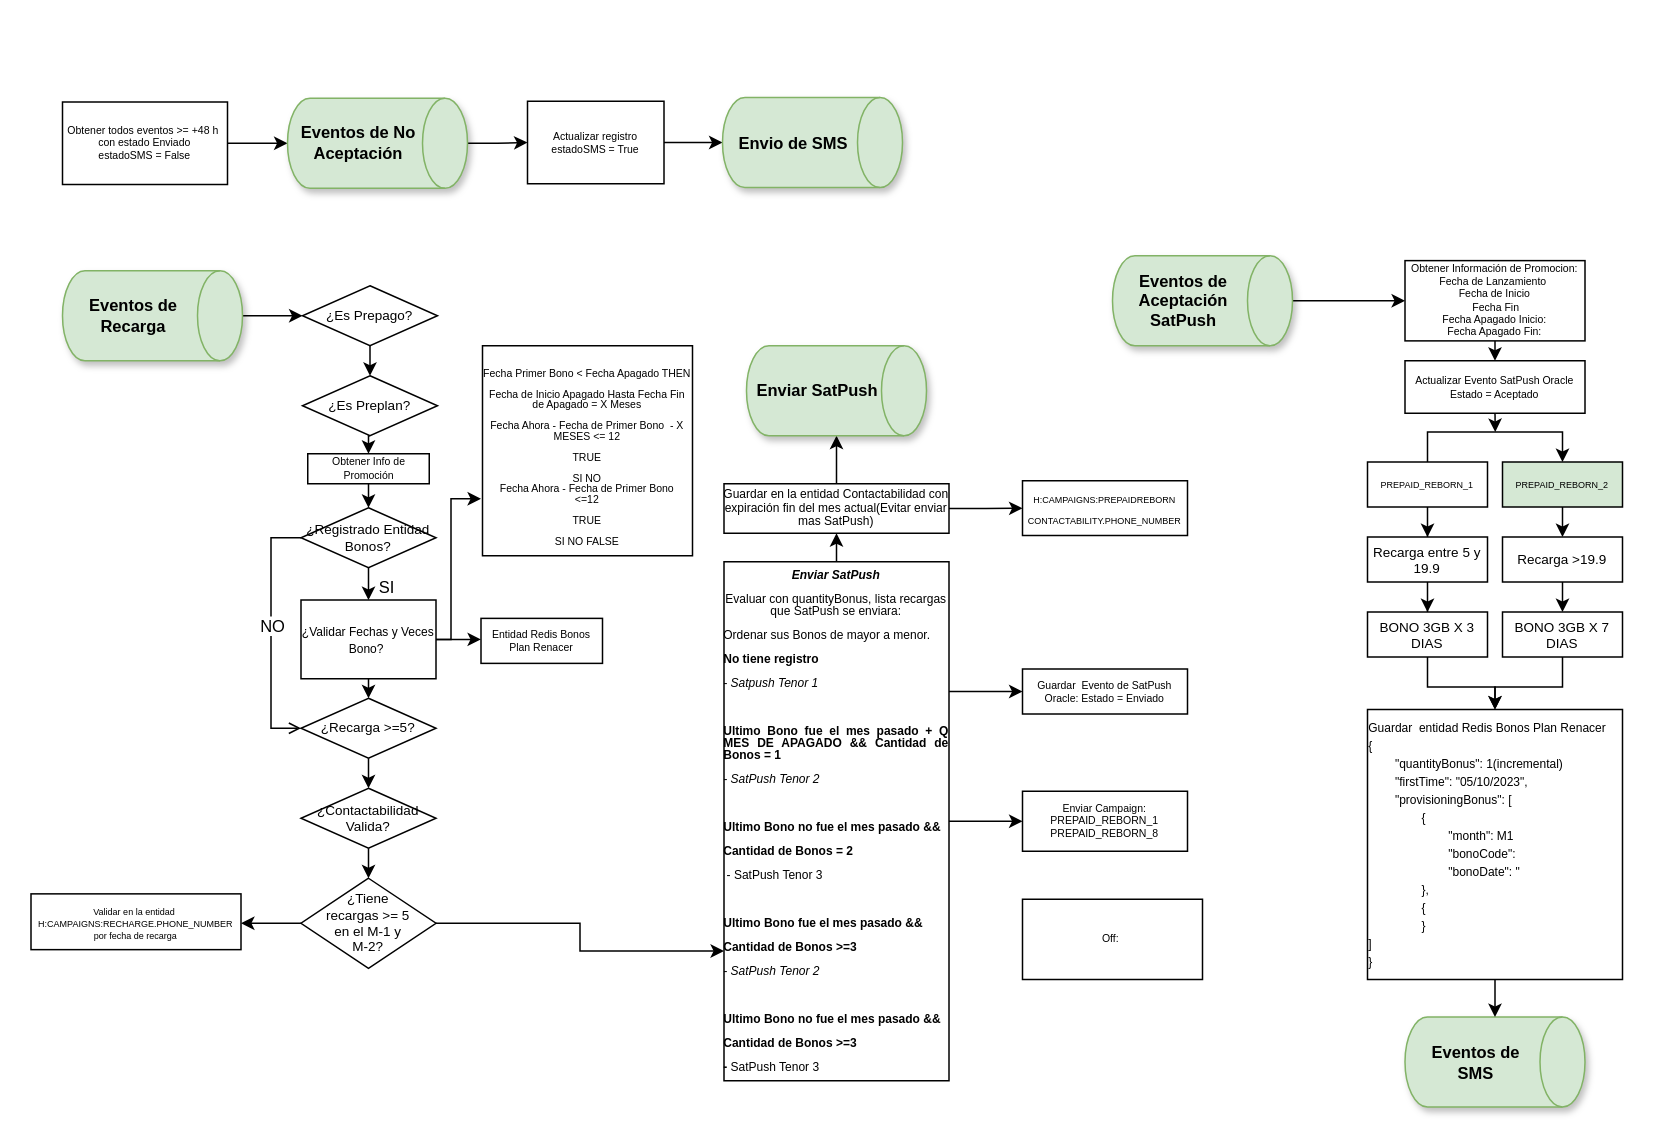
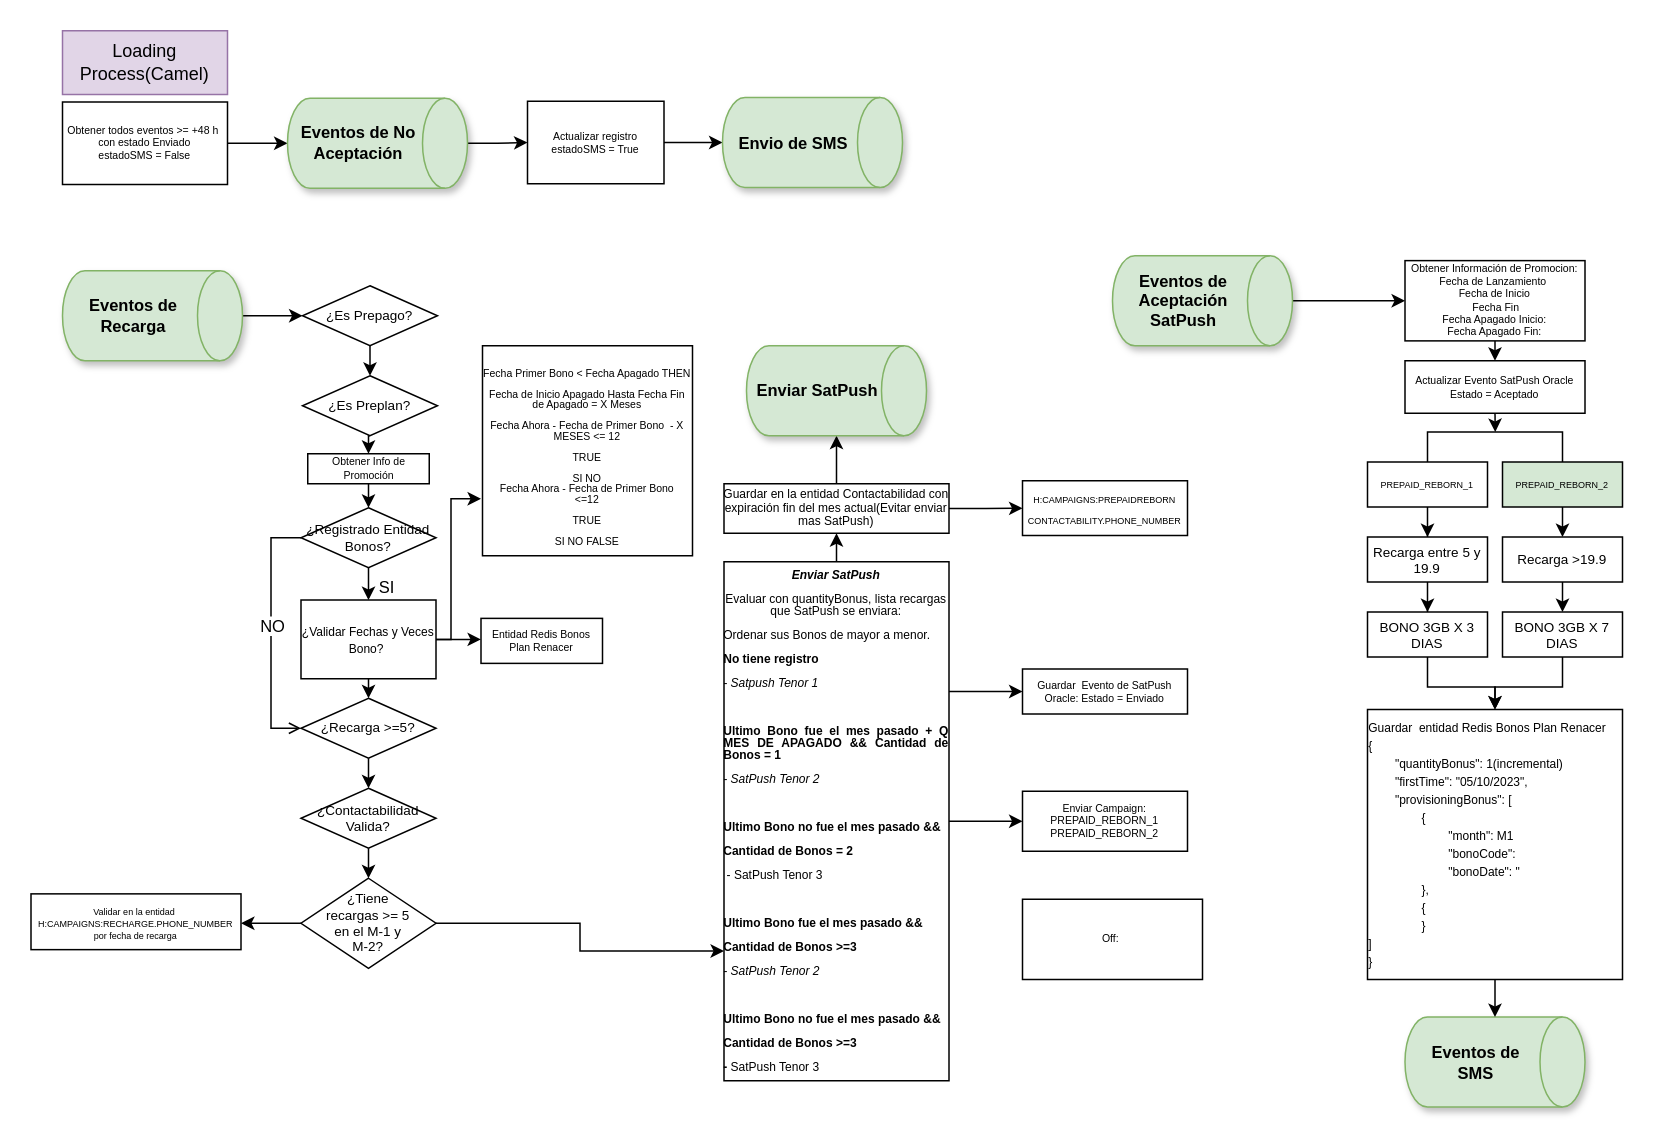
node "Loading Process(Camel)": added
edge "PREPAID_REBORN_1" -> "PREPAID_REBORN_2": arrowhead classic -> none
node "Enviar Campaign: PREPAID_REBORN_1 PREPAID_REBORN_8": label "Enviar Campaign: PREPAID_REBORN_1 PREPAID_REBORN_8" -> "Enviar Campaign: PREPAID_REBORN_1 PREPAID_REBORN_2"
